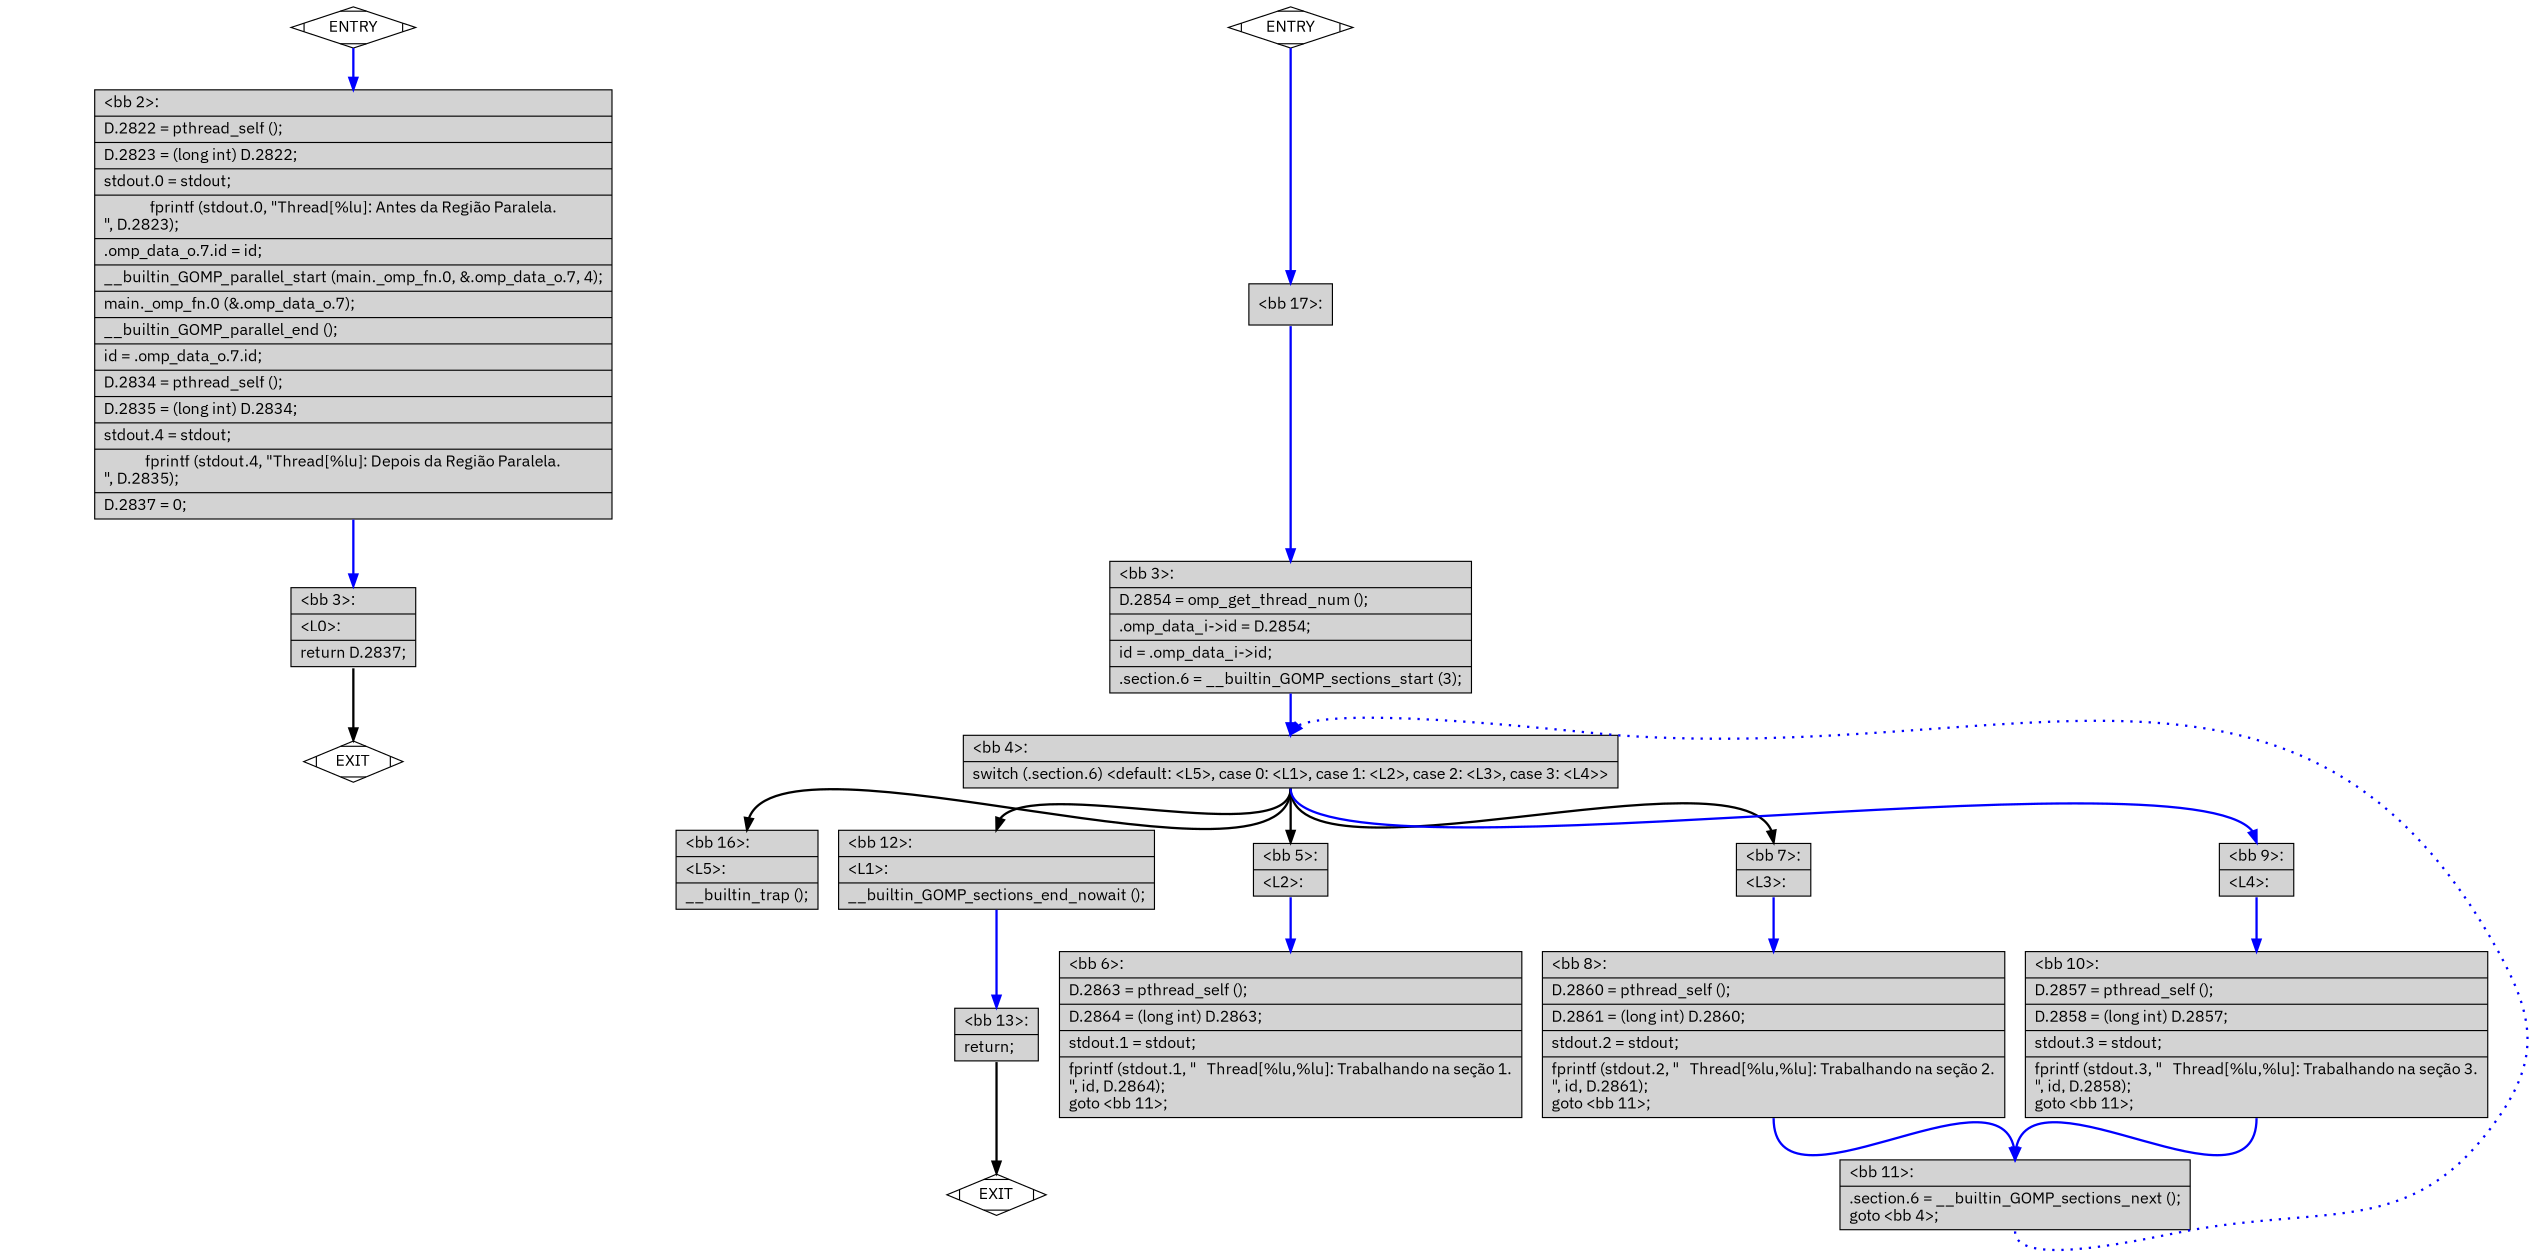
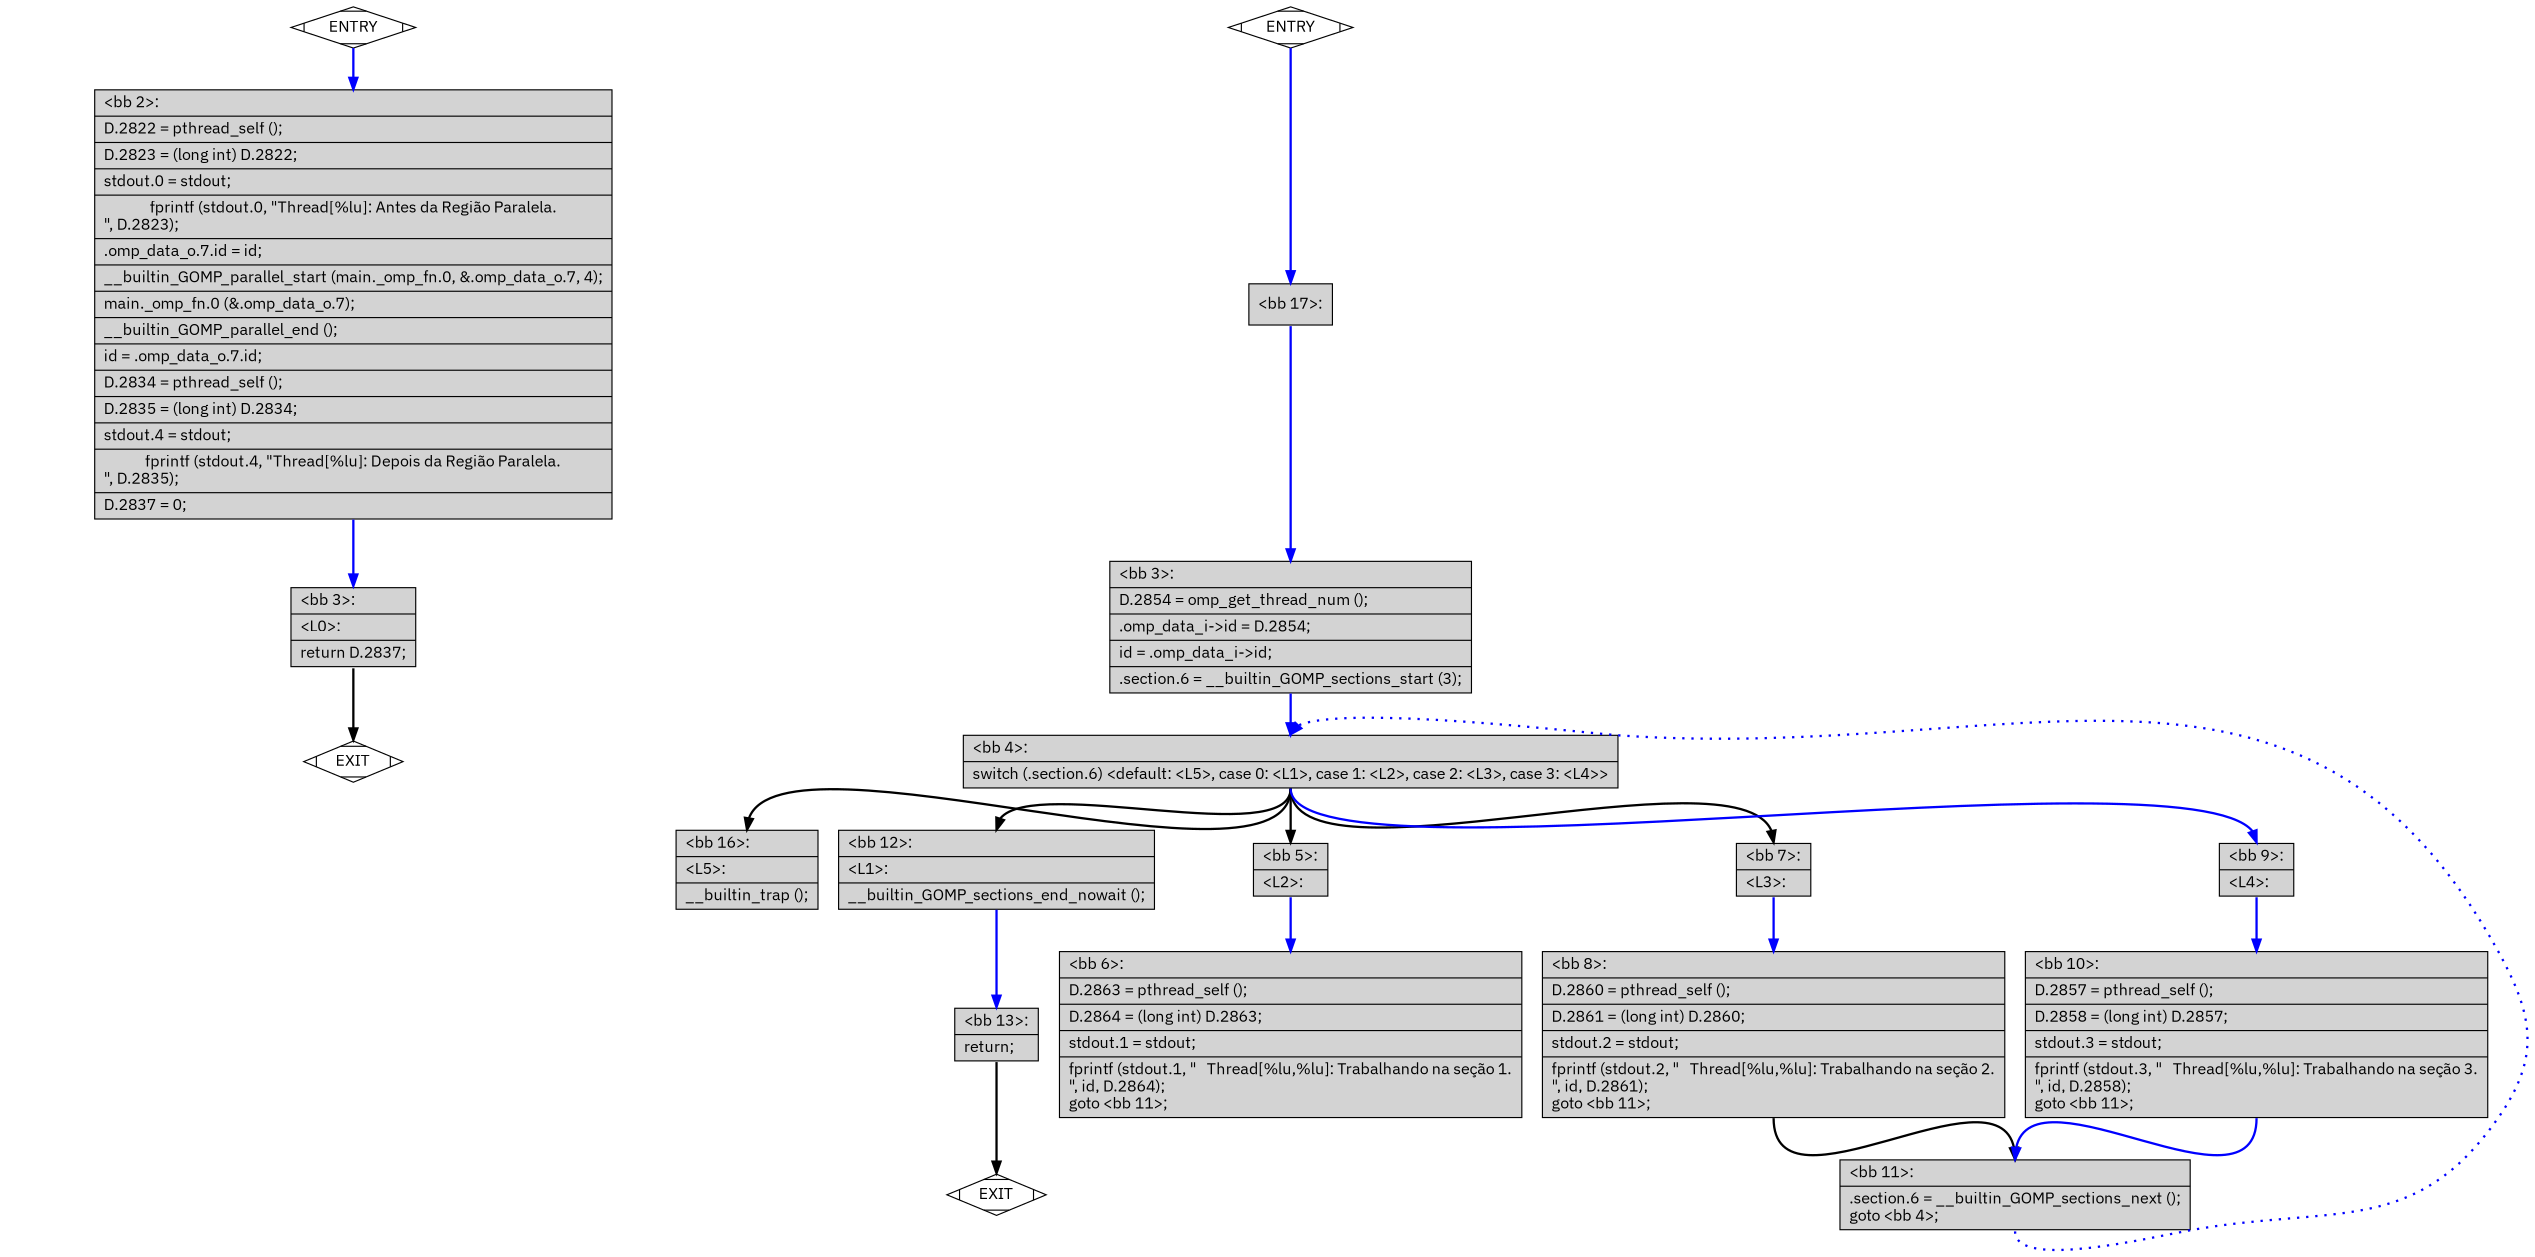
edge "<bb 8>:" -> "<bb 11>:": color blue -> black
